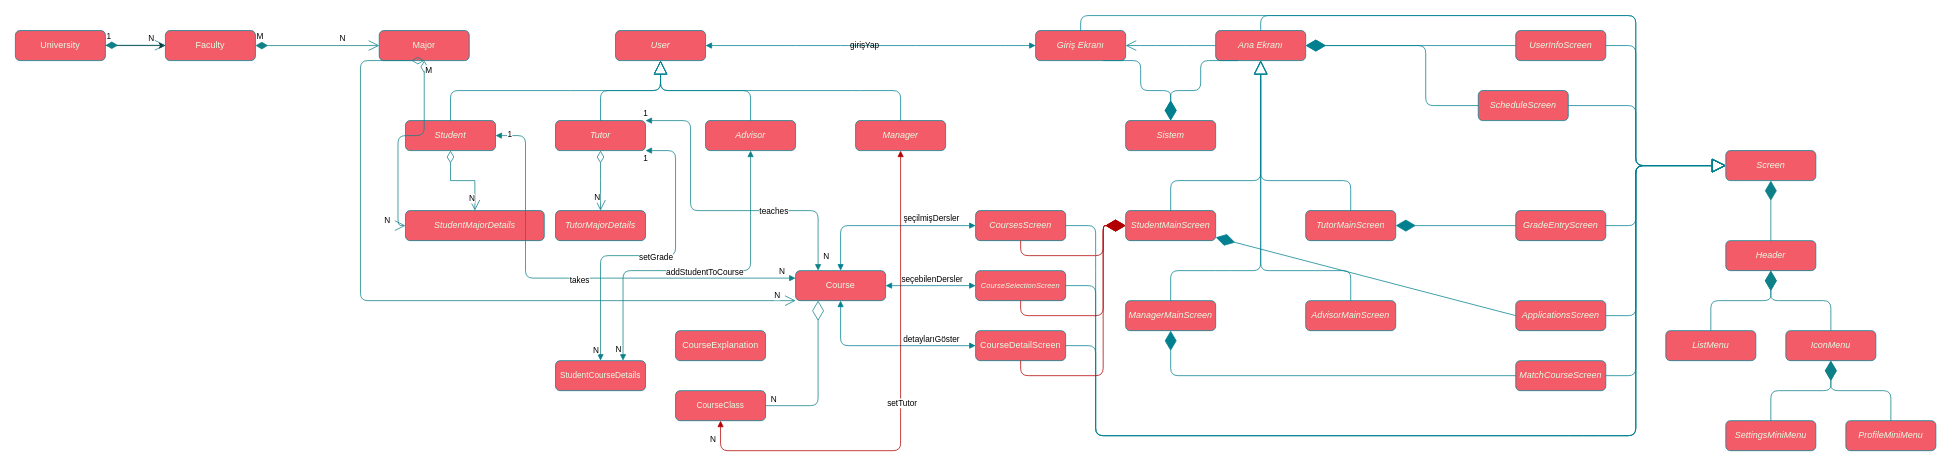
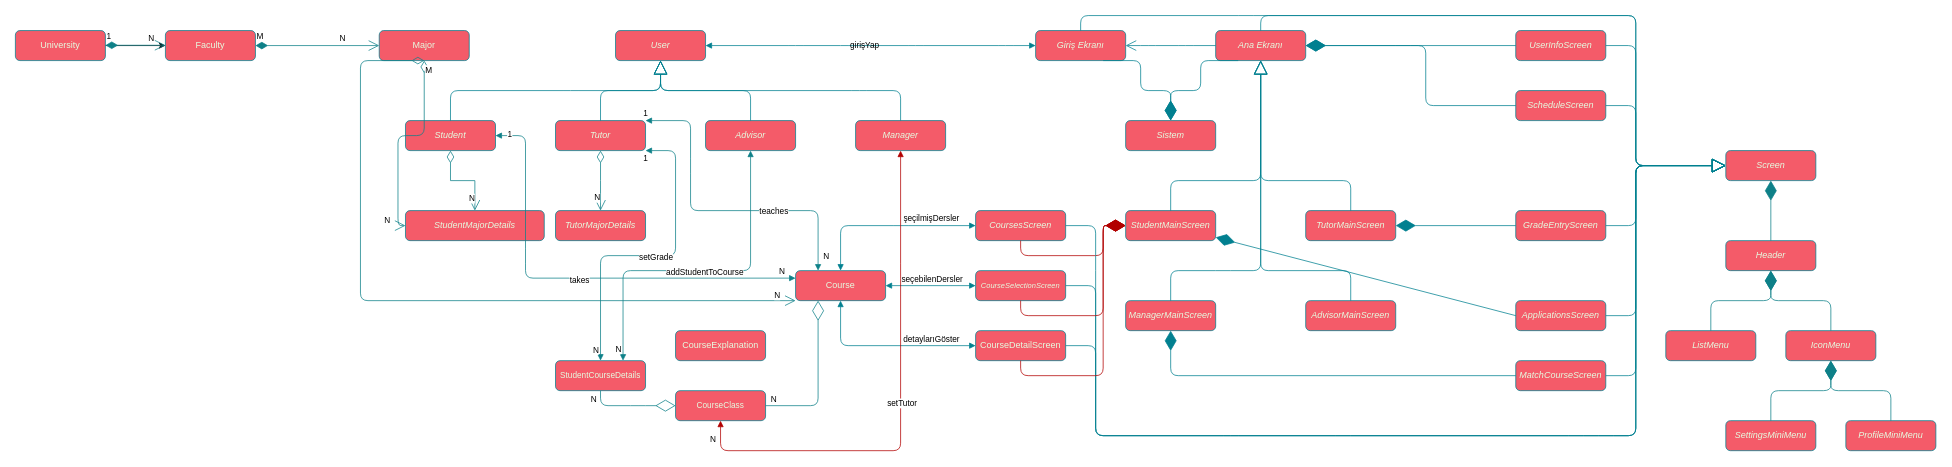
node "ScheduleScreen": moved (1523, 105) -> (1560, 105)
edge "StudentCourseDetails" -> "CourseClass": added, label "N"
